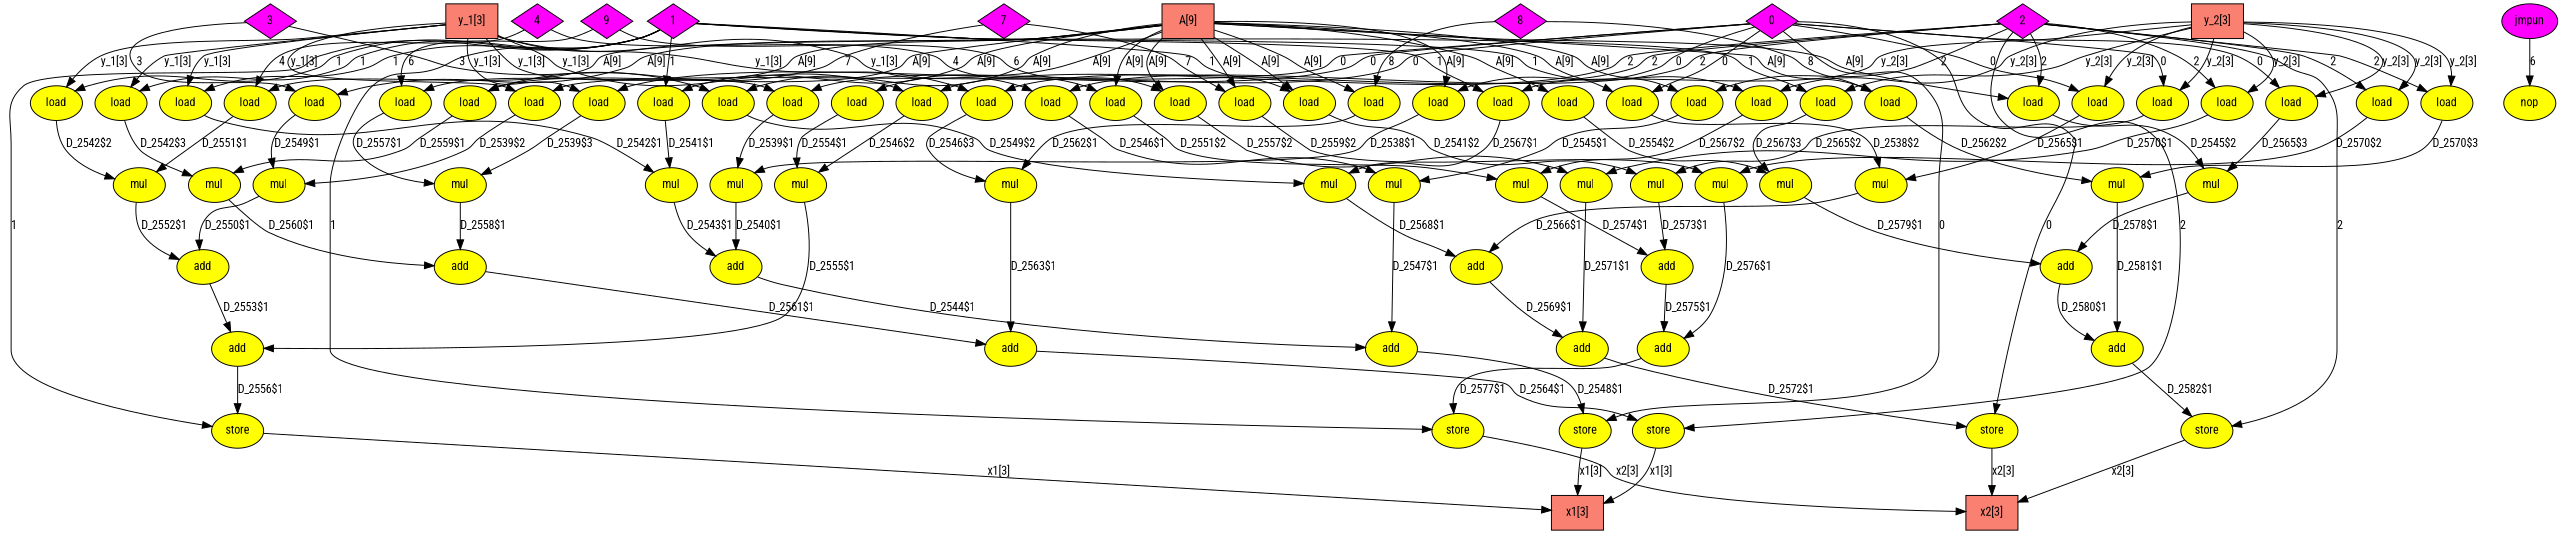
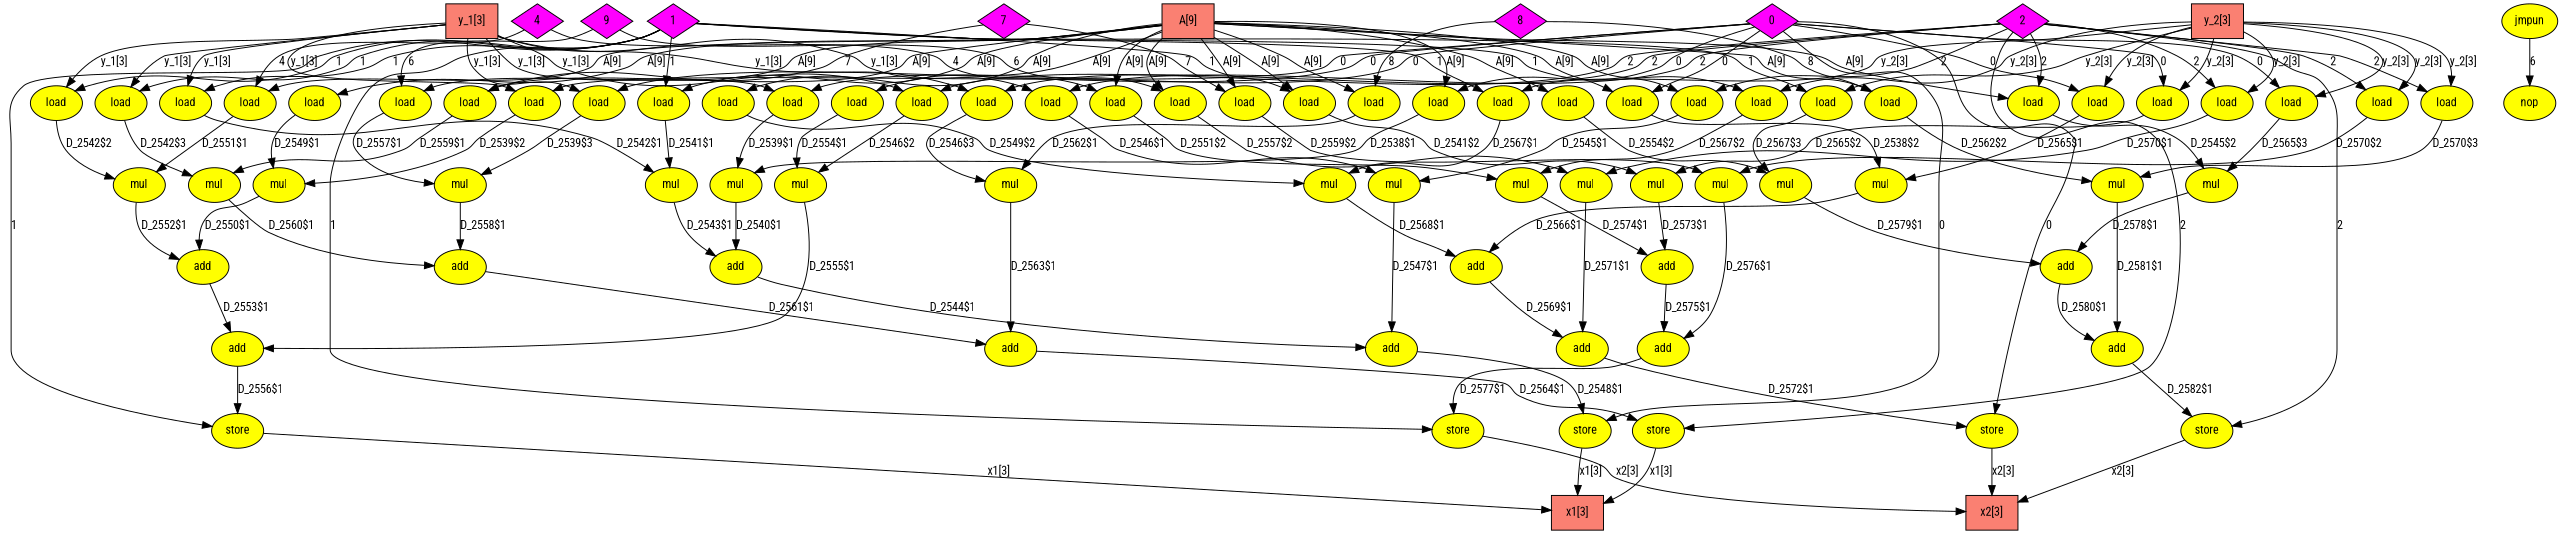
node "3": removed
node "jmpun": fillcolor magenta -> yellow
